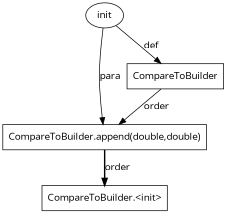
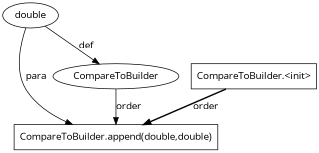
node "init": label "init" -> "double"
node "CompareToBuilder": shape box -> ellipse
edge "CompareToBuilder.append(double,double)" -> "CompareToBuilder.<init>": reversed
